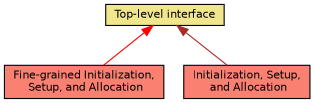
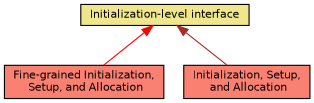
node "Top-level interface": label "Top-level interface" -> "Initialization-level interface"
